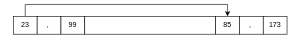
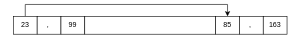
node "173": label "173" -> "163"
